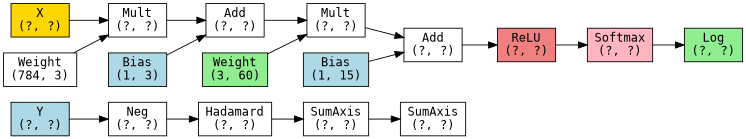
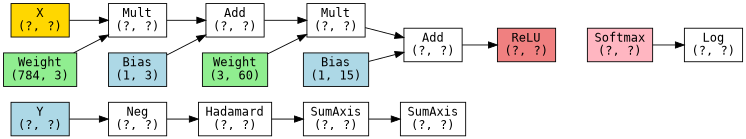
edge "ReLU (?, ?)" -> "Softmax (?, ?)": removed
node "Log (?, ?)": fillcolor lightgreen -> white
node "Weight (784, 3)": fillcolor white -> lightgreen
